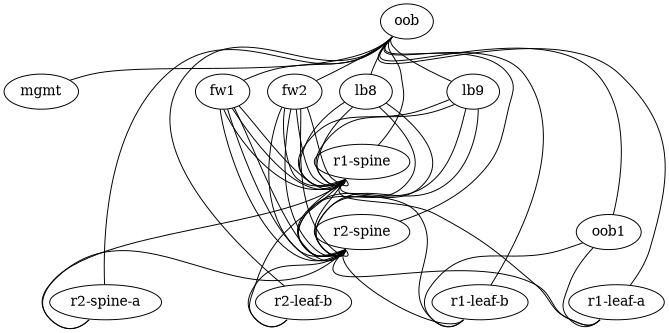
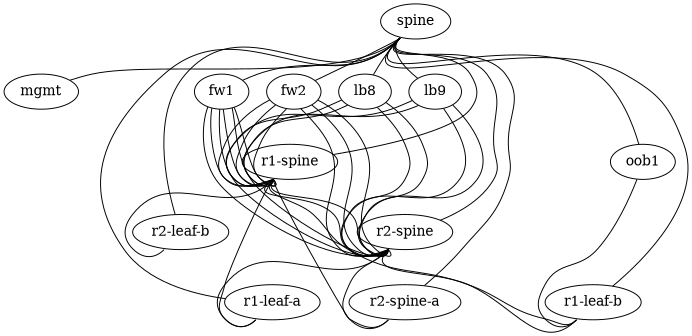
node "oob": label "oob" -> "spine"
edge "r2-spine" -- "r2-leaf-b": removed
edge "oob1" -- "r1-leaf-a": removed
